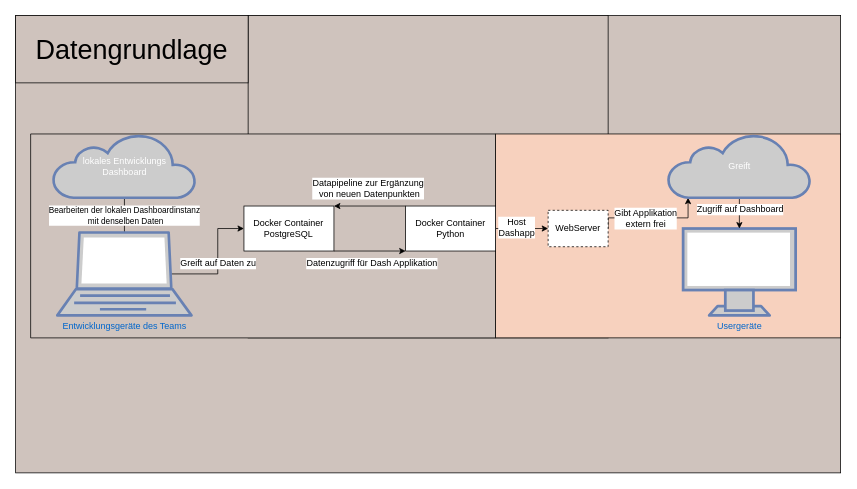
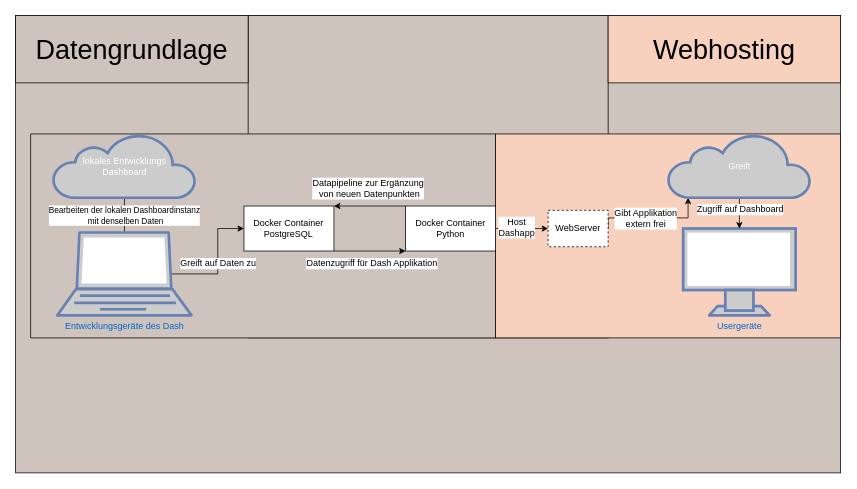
node "Webhosting": added
node "Entwicklungsgeräte des Teams": label "Entwicklungsgeräte des Teams" -> "Entwicklungsgeräte des Dash"
